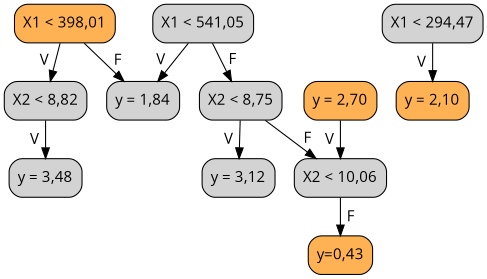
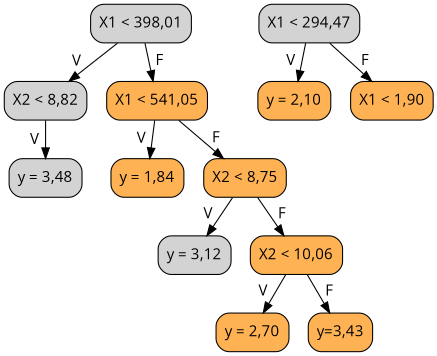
node "X1 < 398,01": fillcolor #ffb254 -> lightgrey
node "X1 < 541,05": fillcolor lightgrey -> #ffb254
edge "X1 < 398,01" -> "y = 1,84": now "X1 < 398,01" -> "X1 < 541,05"
node "y = 1,84": fillcolor lightgrey -> #ffb254
node "X2 < 8,75": fillcolor lightgrey -> #ffb254
node "X1 < 1,90": added
edge "y = 2,70" -> "X2 < 10,06": reversed
node "X2 < 10,06": fillcolor lightgrey -> #ffb254
node "y=0,43": label "y=0,43" -> "y=3,43"
